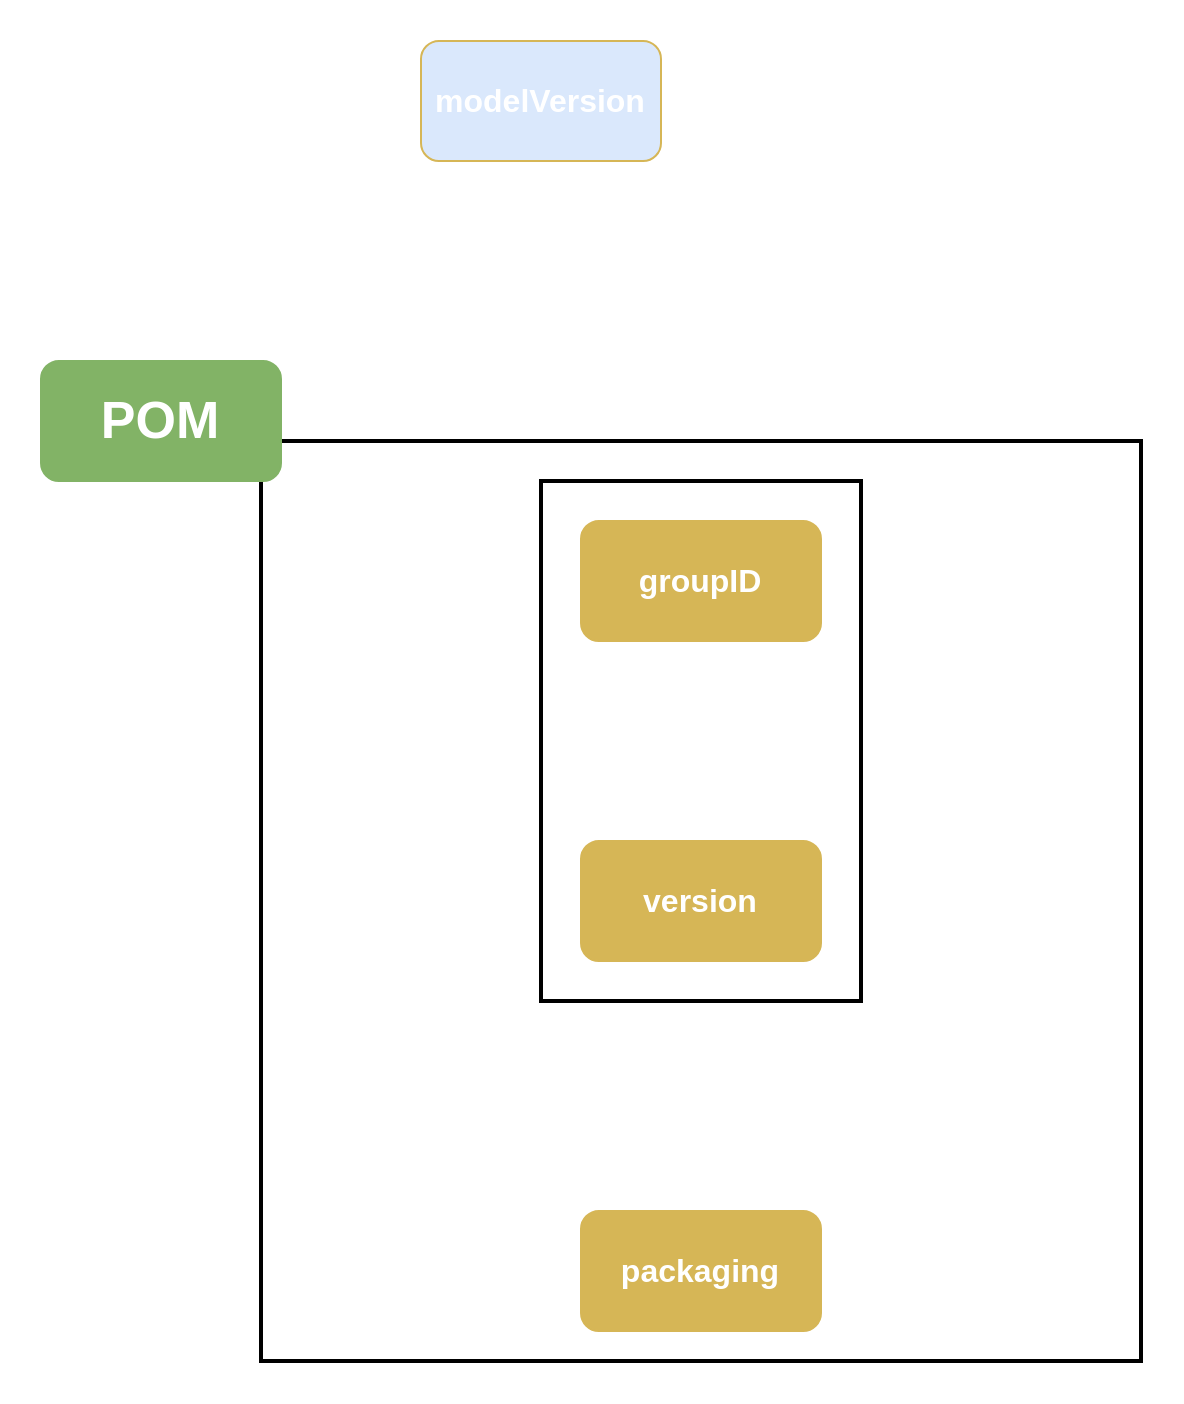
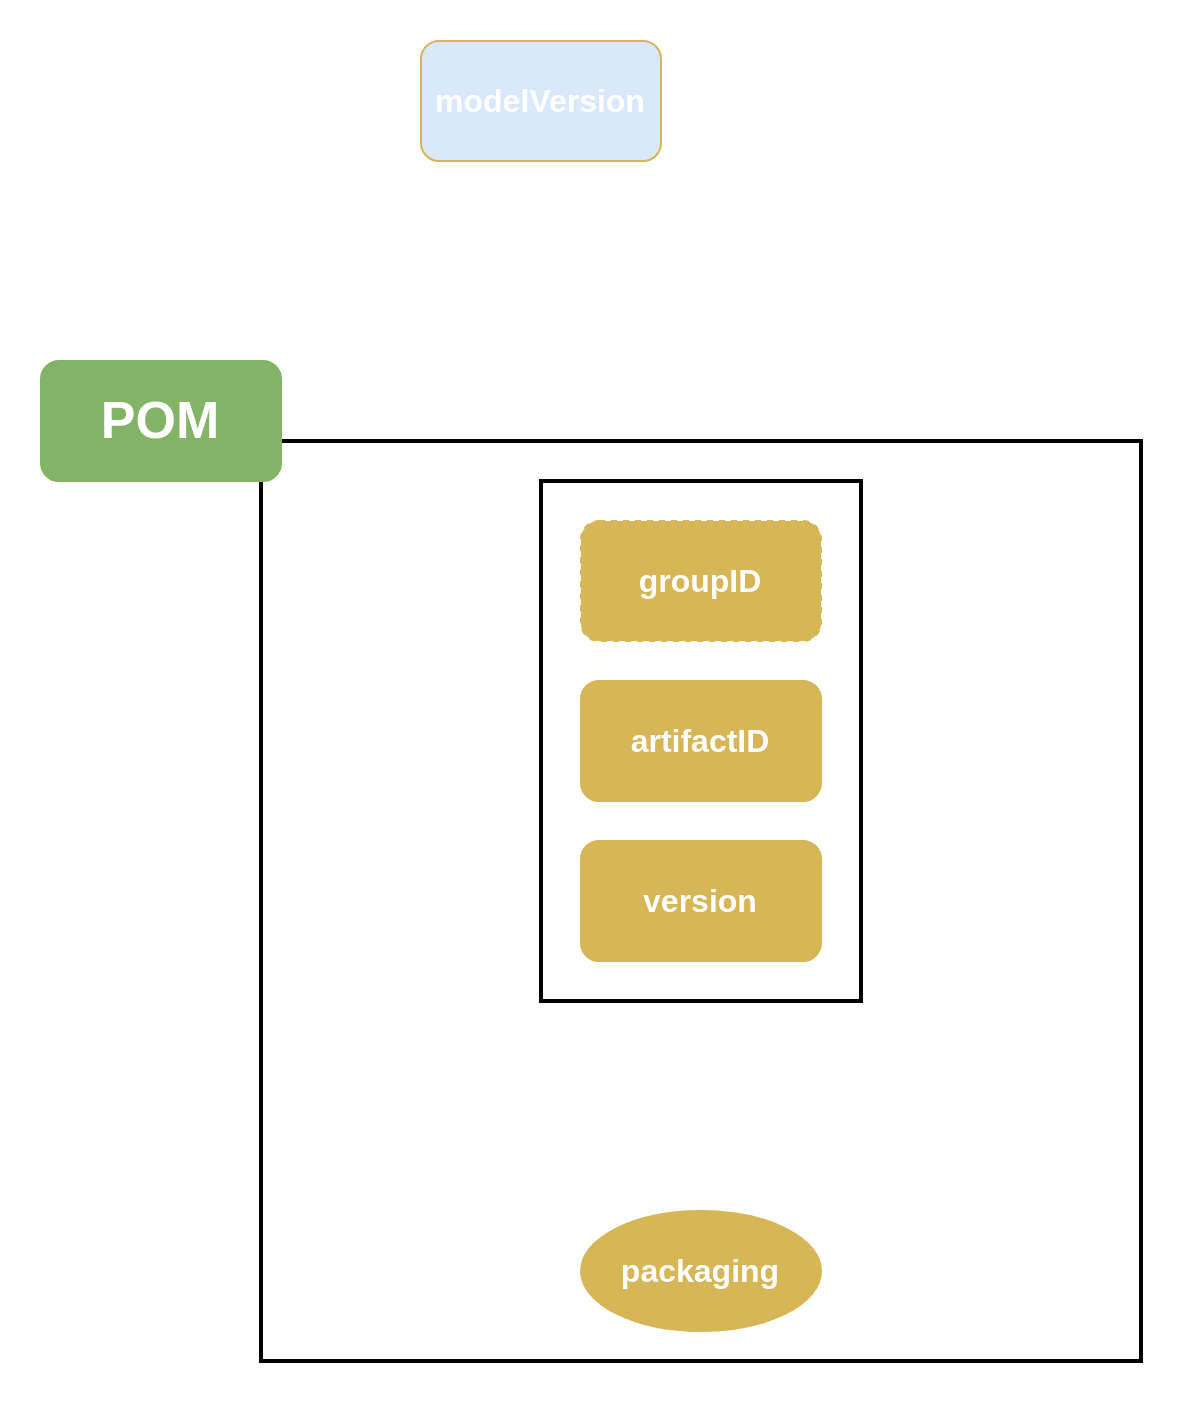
node "groupID": style solid -> dashed
node "artifactID": added
node "packaging": shape rounded rectangle -> ellipse
